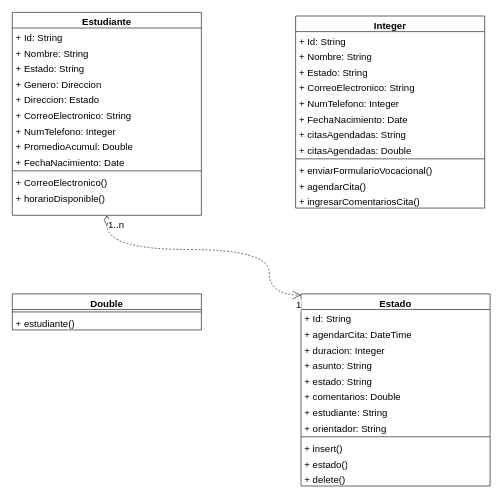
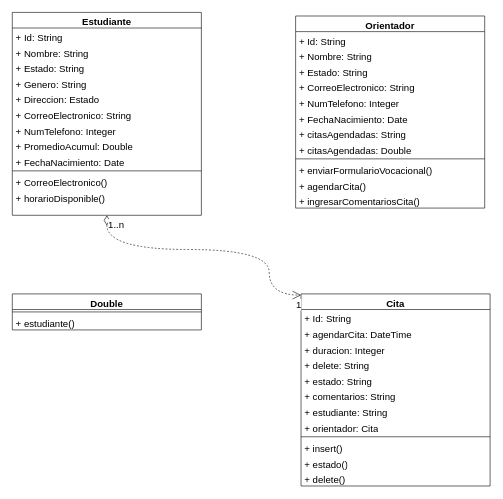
node "Integer": label "Integer" -> "Orientador"
node "+ Genero: Direccion": label "+ Genero: Direccion" -> "+ Genero: String"
node "Estado": label "Estado" -> "Cita"
node "+ asunto: String": label "+ asunto: String" -> "+ delete: String"
node "+ comentarios: Double": label "+ comentarios: Double" -> "+ comentarios: String"
node "+ orientador: String": label "+ orientador: String" -> "+ orientador: Cita"
